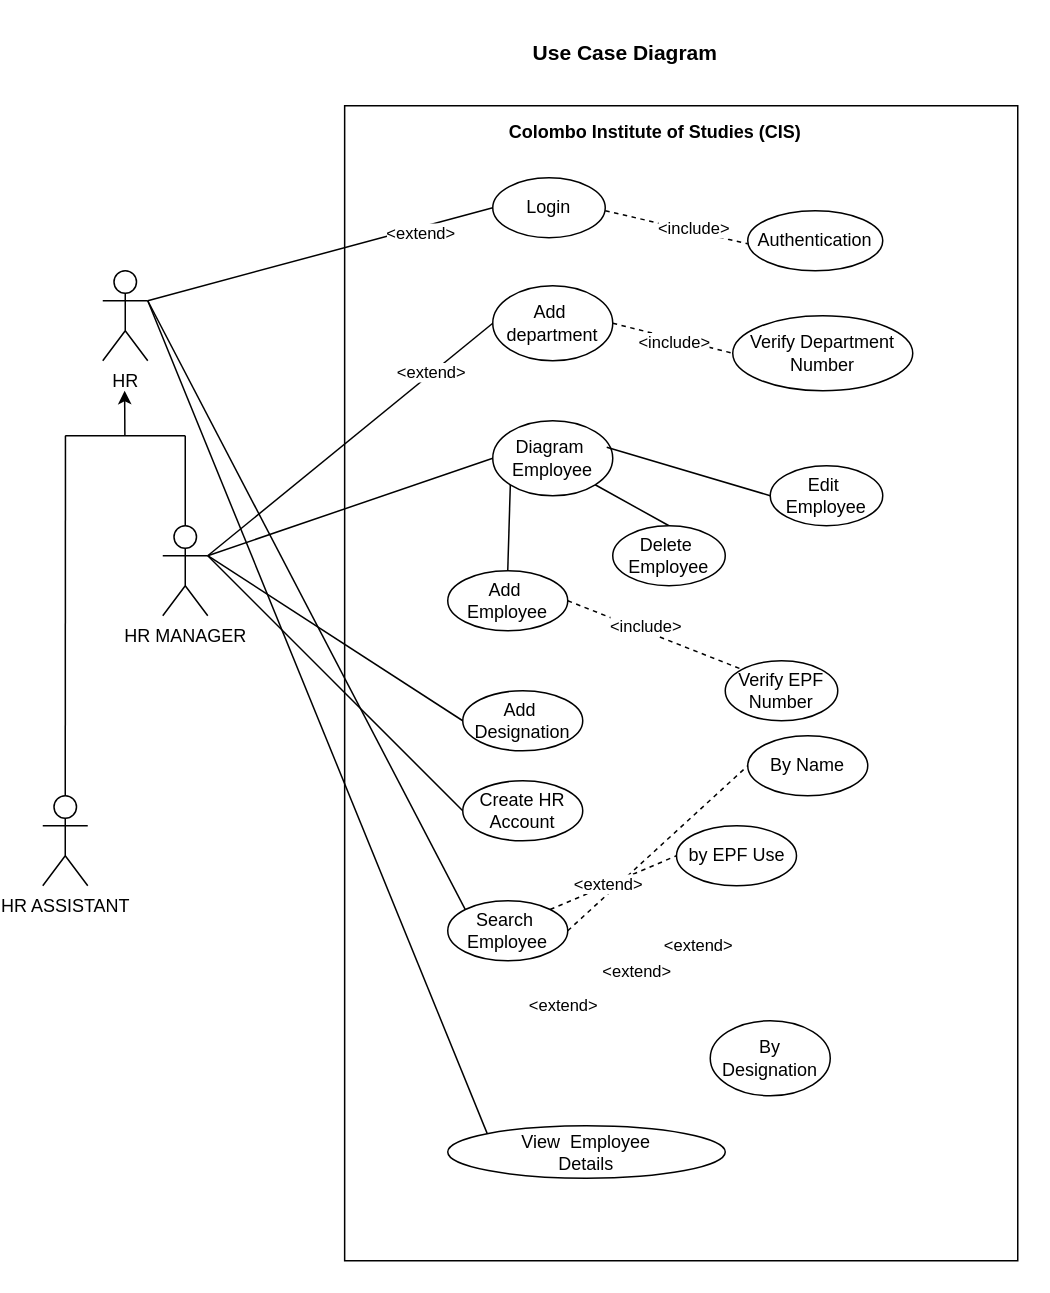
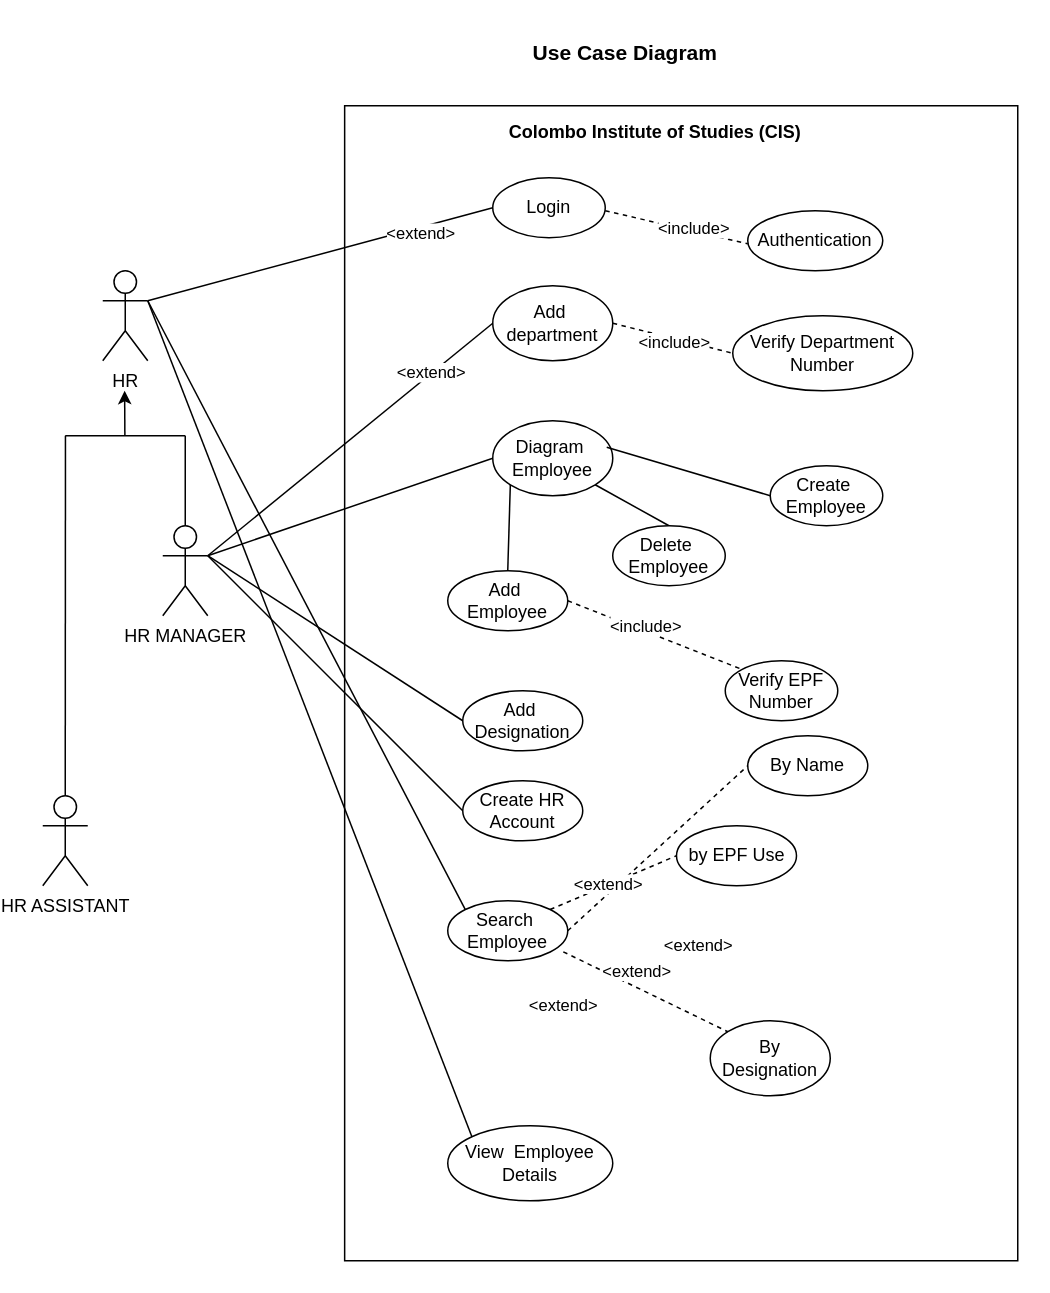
node "Edit Employee": label "Edit Employee" -> "Create Employee"
edge "Search Employee" -- "By Designation": added
node "View Employee Details": size 278x53 -> 165x75
